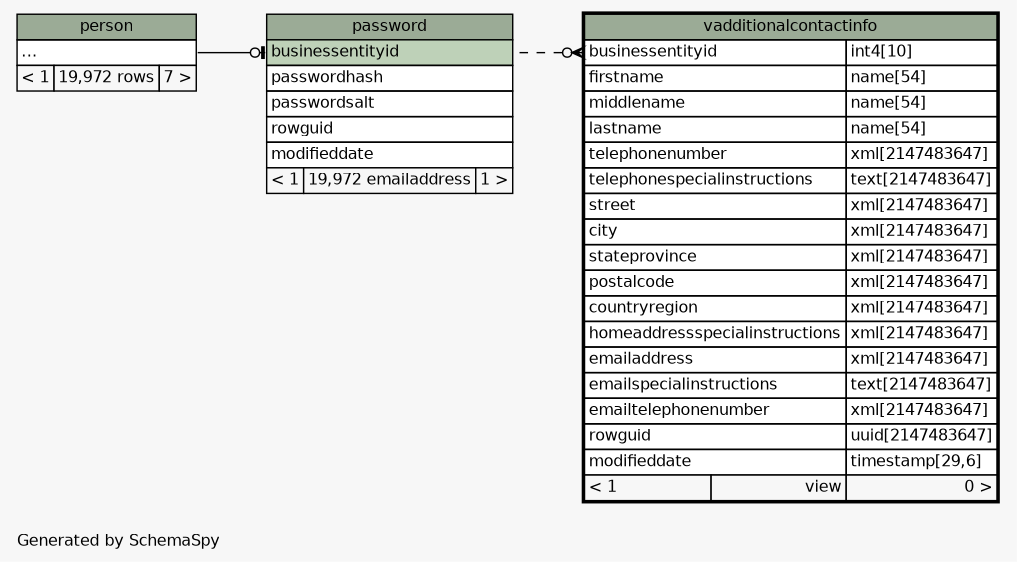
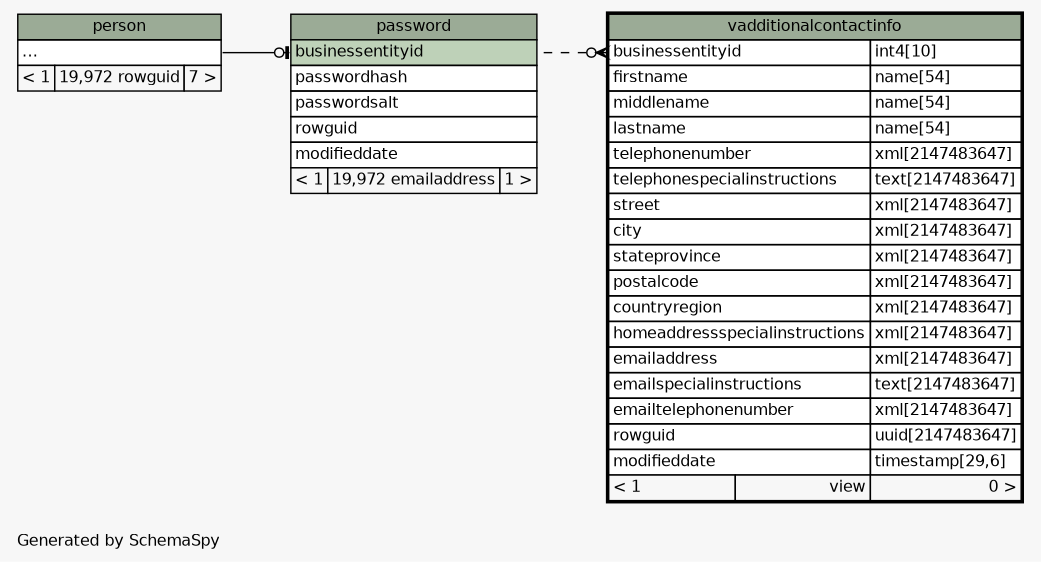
node "person": text "19,972 rows" -> "19,972 rowguid"
